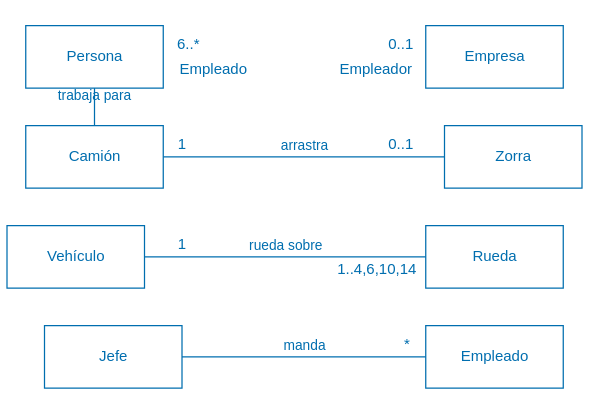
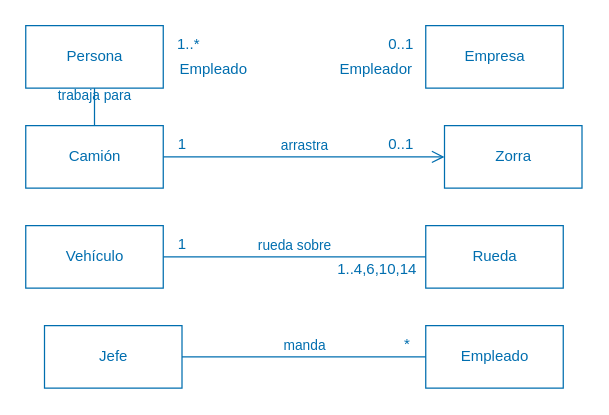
node "6..*": label "6..*" -> "1..*"
edge "Camión" -- "Zorra": arrowhead none -> open
node "Vehículo": moved (76, 257) -> (94, 257)
